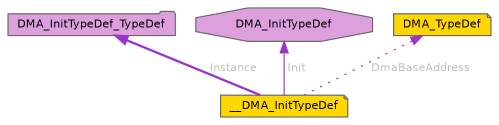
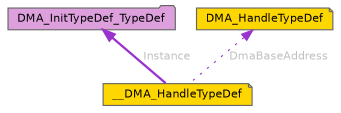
node "DMA_InitTypeDef": removed
node "DMA_TypeDef": label "DMA_TypeDef" -> "DMA_HandleTypeDef"
node "__DMA_InitTypeDef": label "__DMA_InitTypeDef" -> "__DMA_HandleTypeDef"
